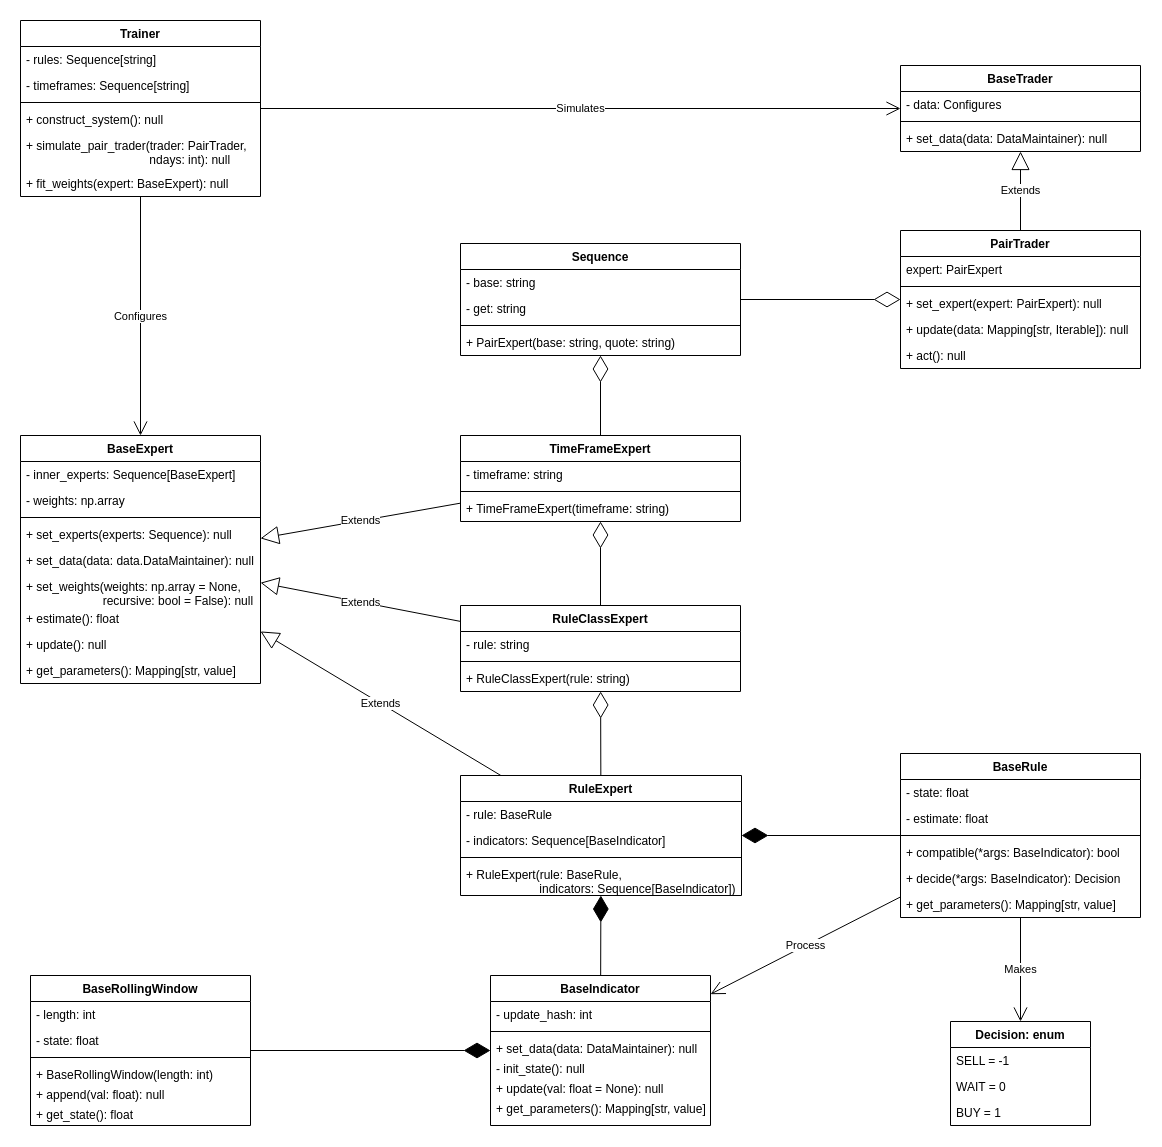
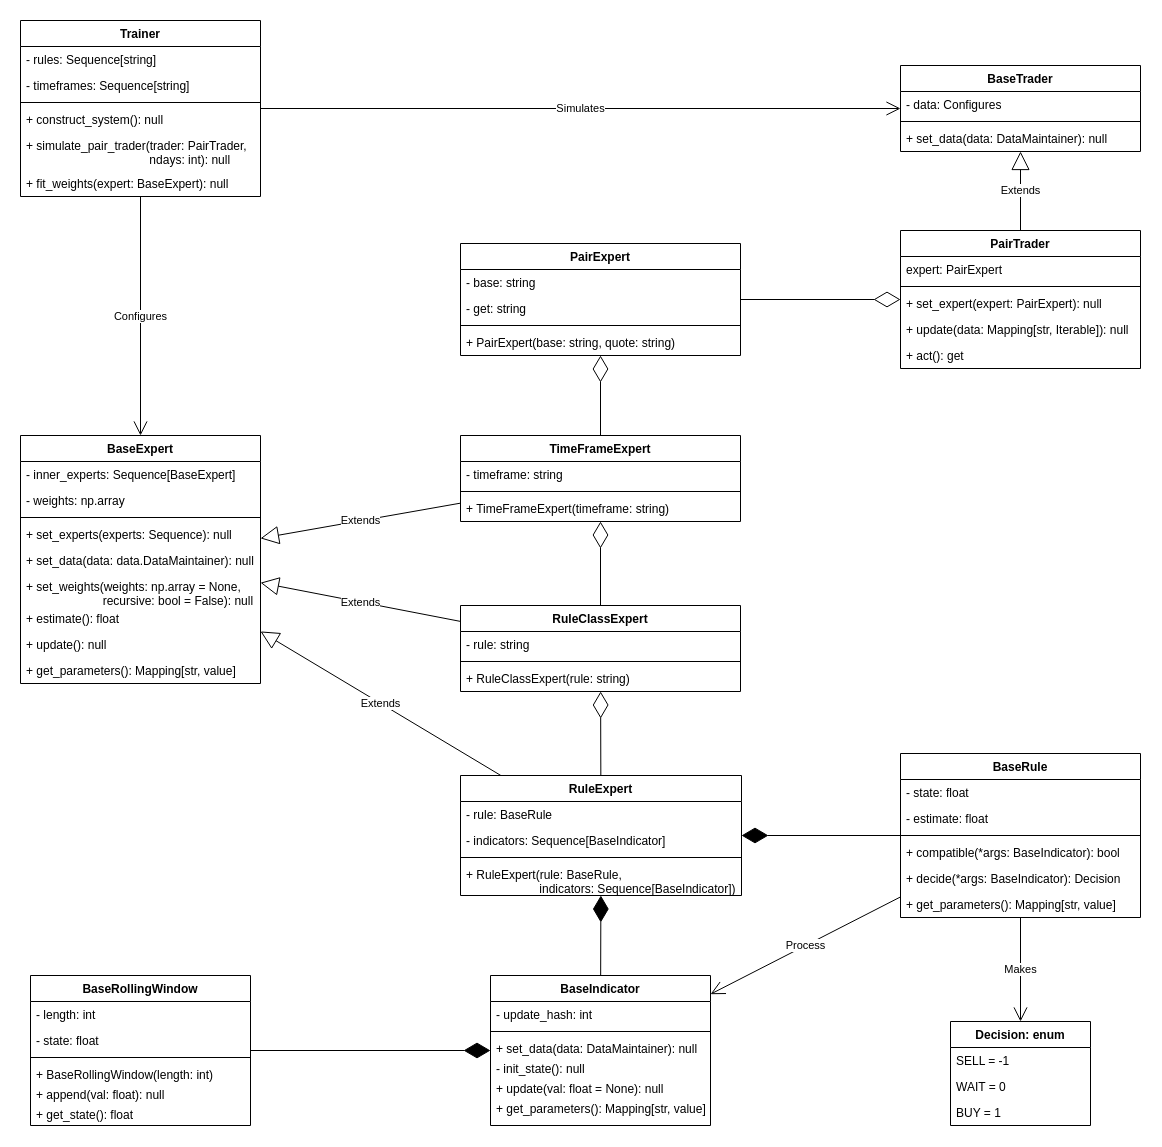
node "Sequence": label "Sequence" -> "PairExpert"
node "+ act(): null": label "+ act(): null" -> "+ act(): get"
